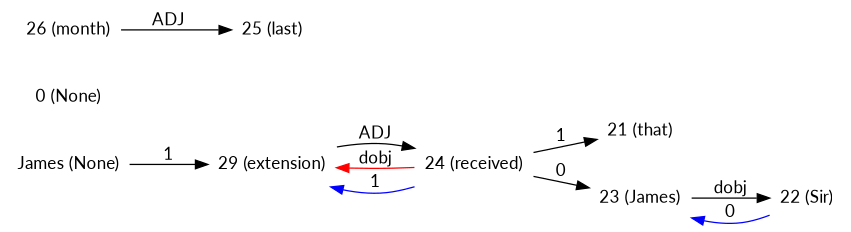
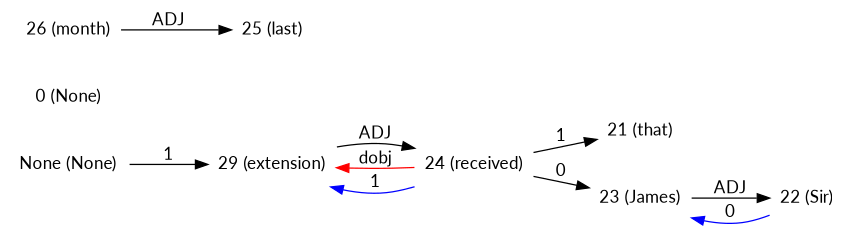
node "James (None)": label "James (None)" -> "None (None)"
edge "23 (James)" -> "22 (Sir)": label "dobj" -> "ADJ"
